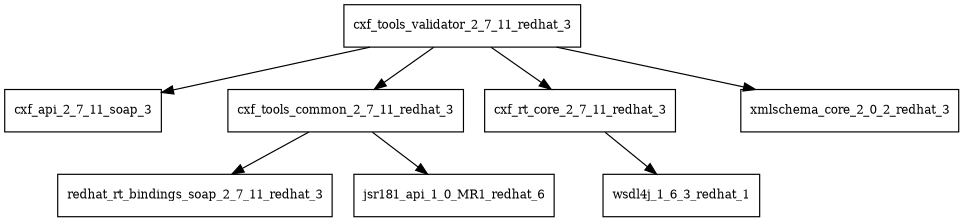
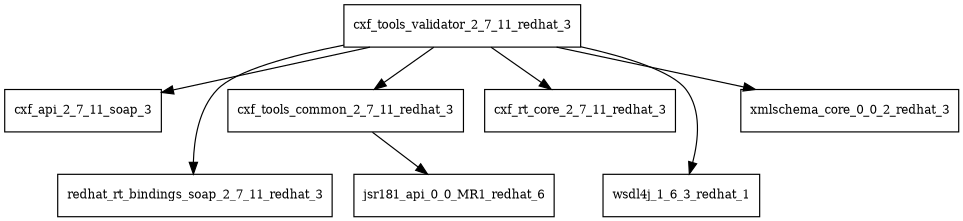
node "xmlschema_core_2_0_2_redhat_3": label "xmlschema_core_2_0_2_redhat_3" -> "xmlschema_core_0_0_2_redhat_3"
edge "cxf_rt_core_2_7_11_redhat_3" -> "wsdl4j_1_6_3_redhat_1": now "cxf_tools_validator_2_7_11_redhat_3" -> "wsdl4j_1_6_3_redhat_1"
edge "cxf_tools_common_2_7_11_redhat_3" -> "redhat_rt_bindings_soap_2_7_11_redhat_3": now "cxf_tools_validator_2_7_11_redhat_3" -> "redhat_rt_bindings_soap_2_7_11_redhat_3"
node "jsr181_api_1_0_MR1_redhat_6": label "jsr181_api_1_0_MR1_redhat_6" -> "jsr181_api_0_0_MR1_redhat_6"
